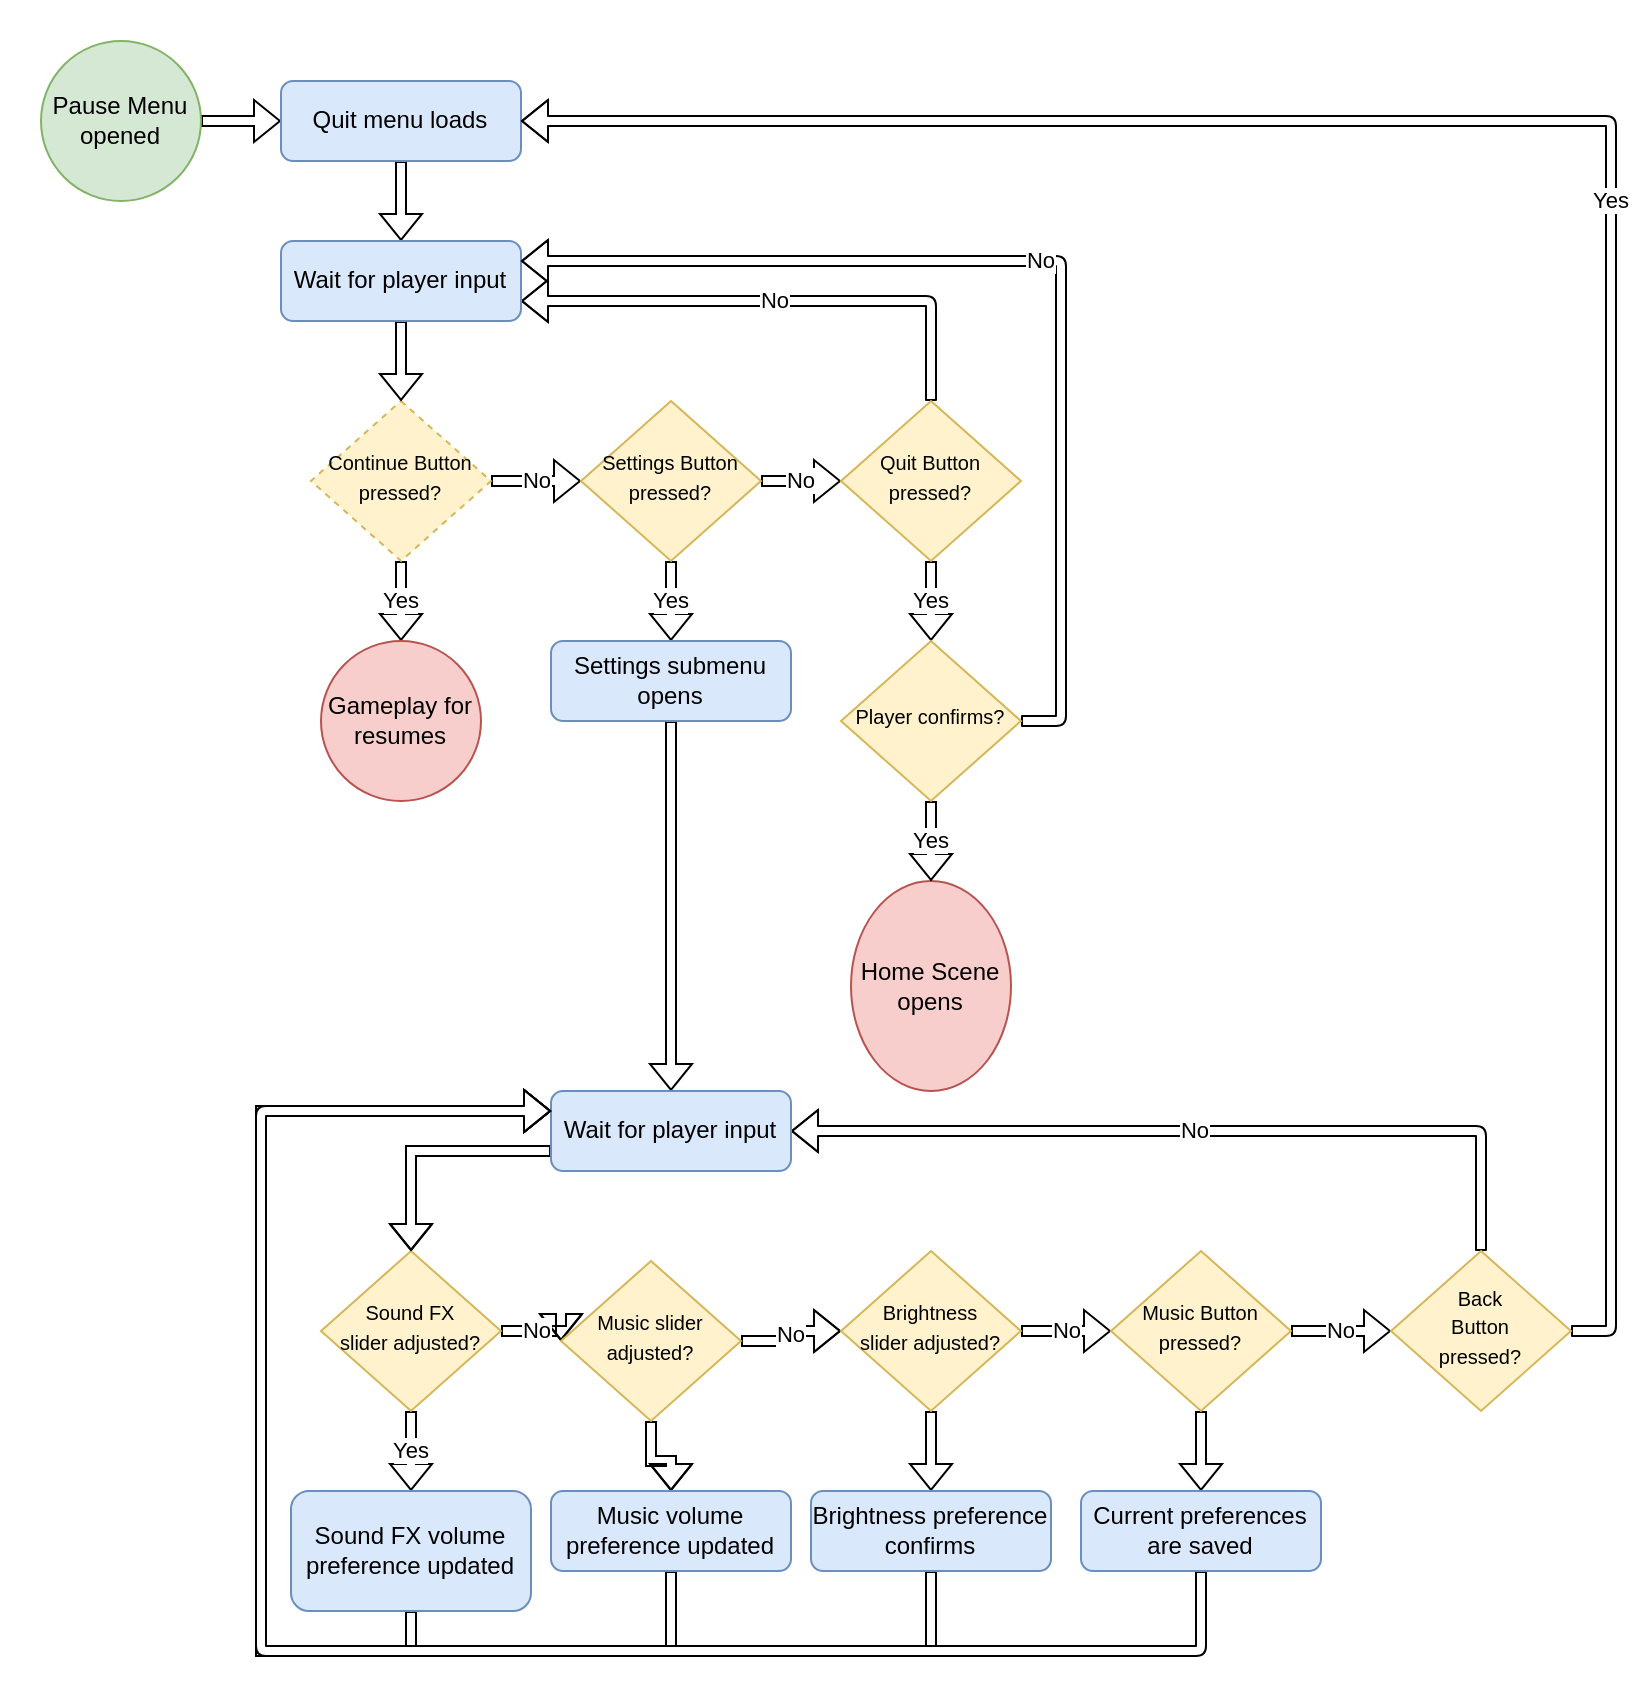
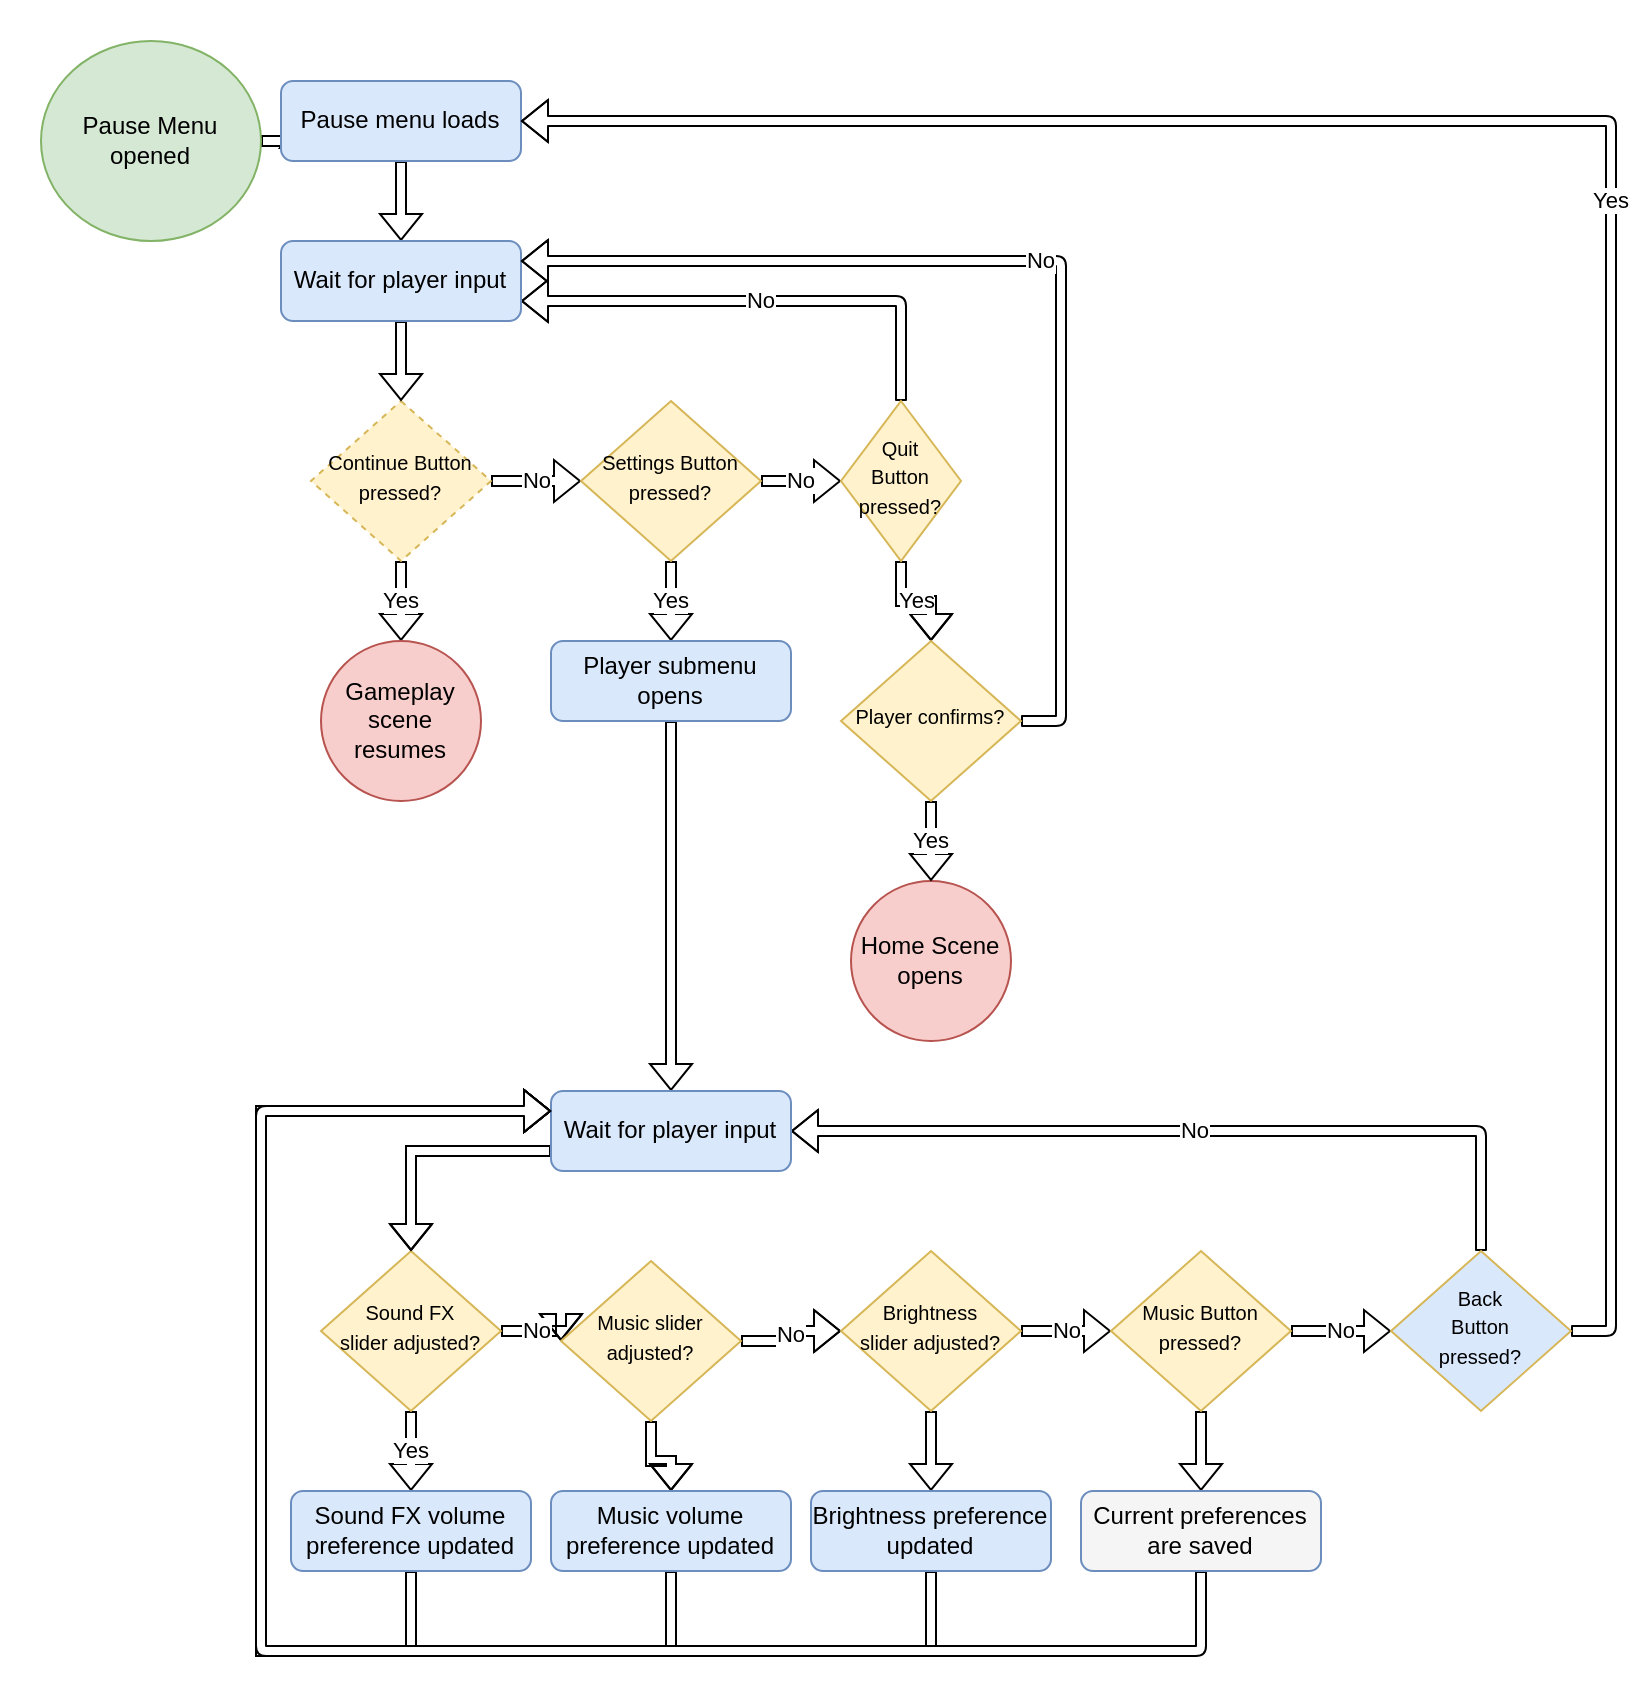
node "Pause Menu opened": size 160x160 -> 220x200
node "Quit menu loads": label "Quit menu loads" -> "Pause menu loads"
node "Quit Button pressed?": size 180x160 -> 120x160
node "Settings submenu opens": label "Settings submenu opens" -> "Player submenu opens"
node "Gameplay for resumes": label "Gameplay for resumes" -> "Gameplay scene resumes"
node "Home Scene opens": size 160x210 -> 160x160
node "Back Button pressed?": fillcolor #fff2cc -> #dae8fc
node "Brightness preference confirms": label "Brightness preference confirms" -> "Brightness preference updated"
node "Current preferences are saved": fillcolor #dae8fc -> #f5f5f5
node "Sound FX volume preference updated": size 240x120 -> 240x80
